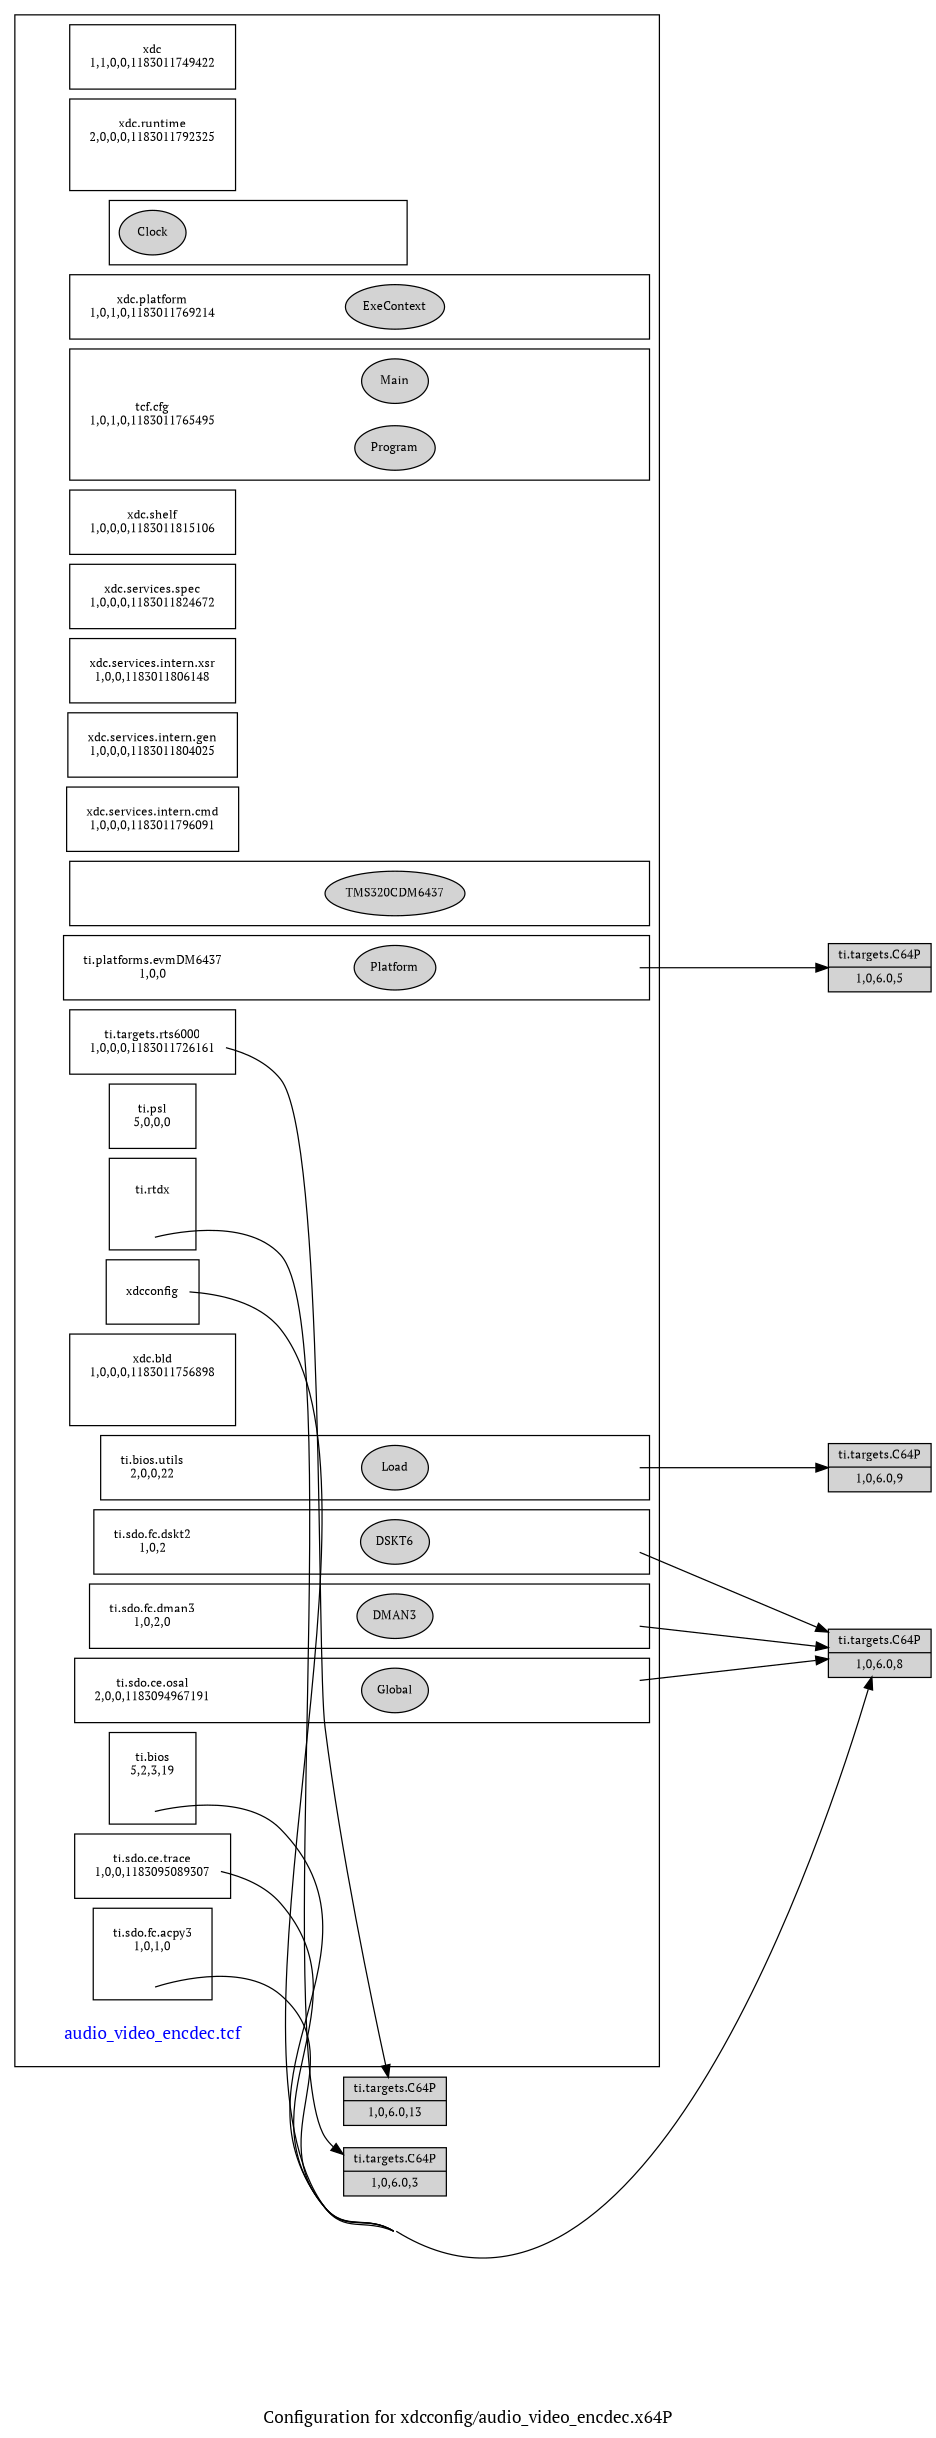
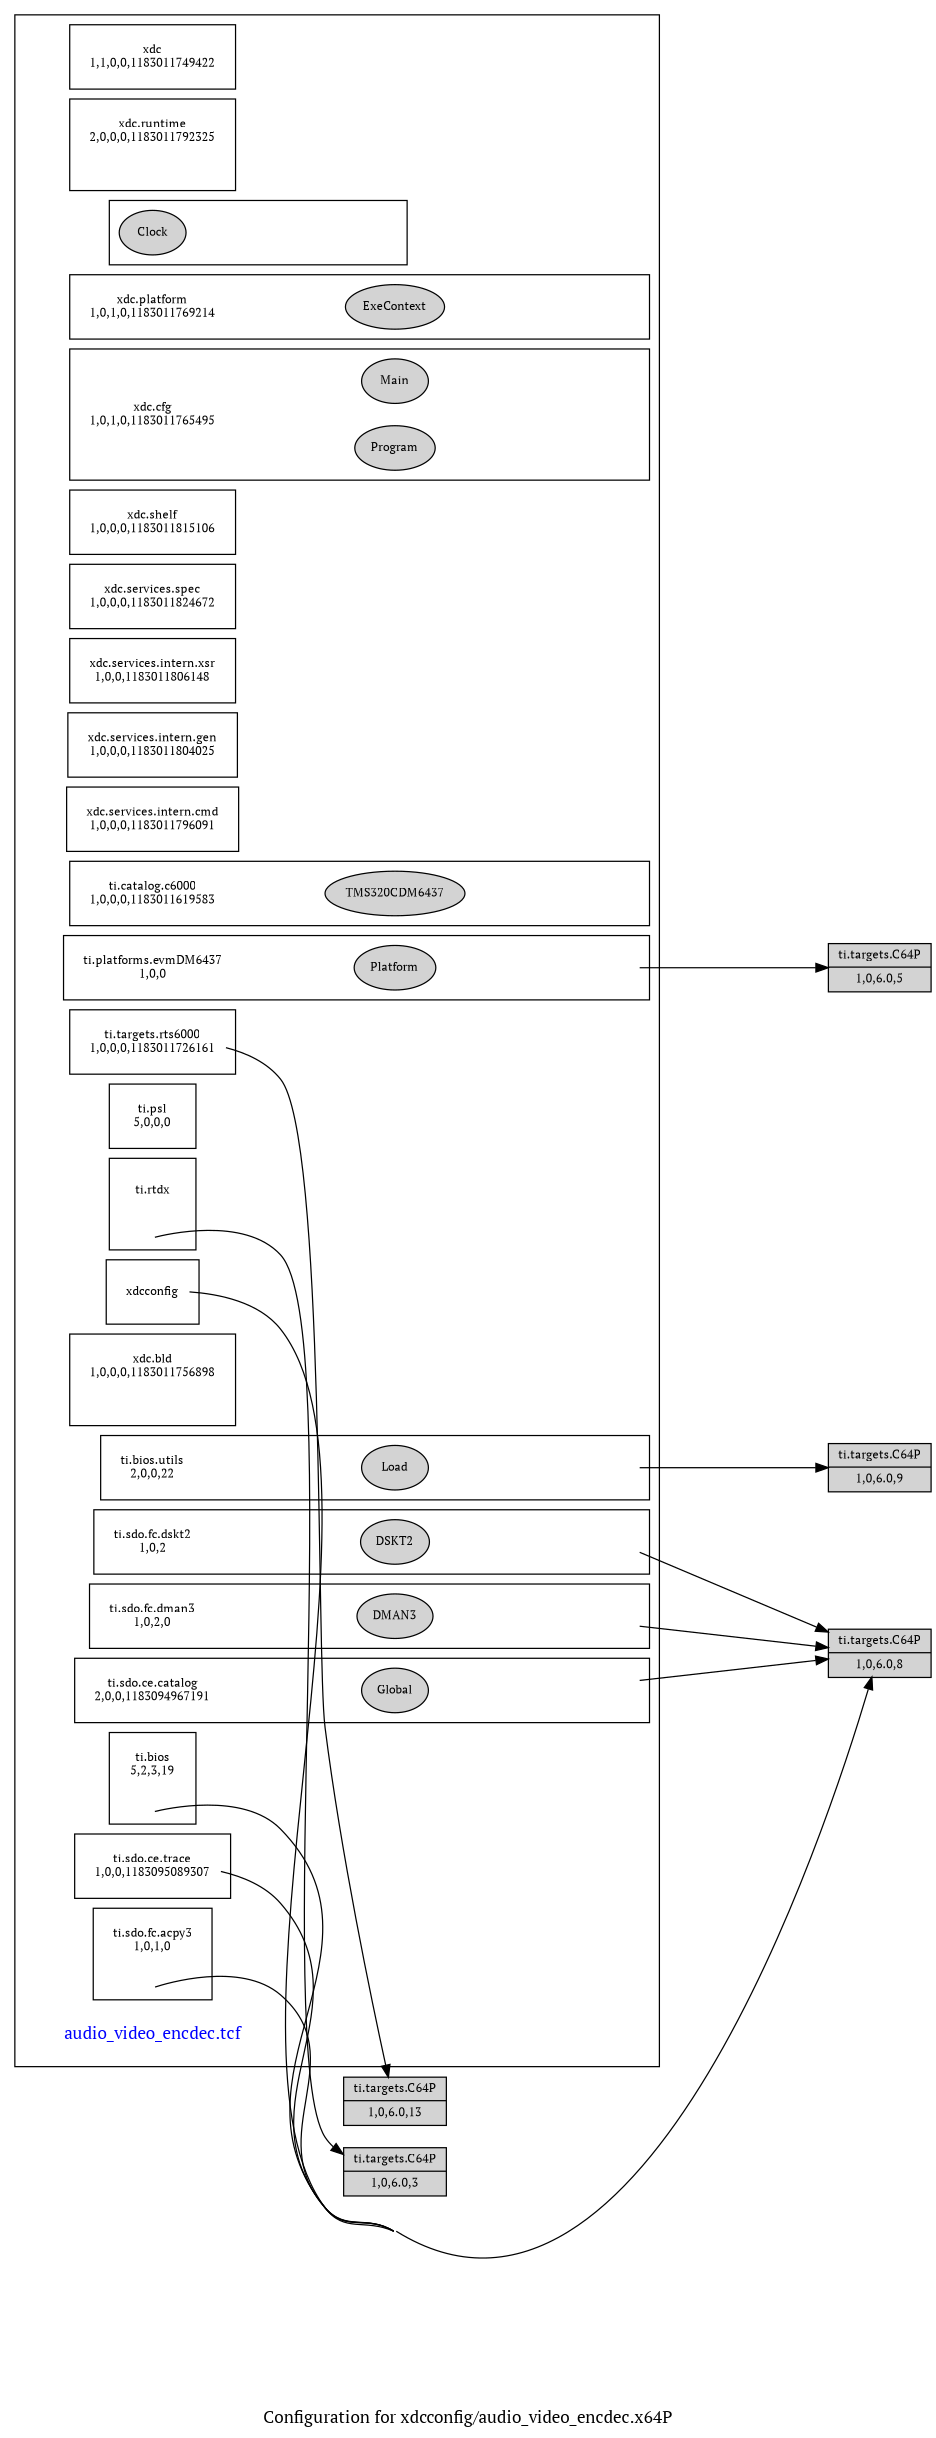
node "tcf.cfg 1,0,1,0,1183011765495": label "tcf.cfg 1,0,1,0,1183011765495" -> "xdc.cfg 1,0,1,0,1183011765495"
node "ti.catalog.c6000 1,0,0,0,1183011619583": added
node "DSKT6": label "DSKT6" -> "DSKT2"
node "ti.sdo.ce.osal 2,0,0,1183094967191": label "ti.sdo.ce.osal 2,0,0,1183094967191" -> "ti.sdo.ce.catalog 2,0,0,1183094967191"
